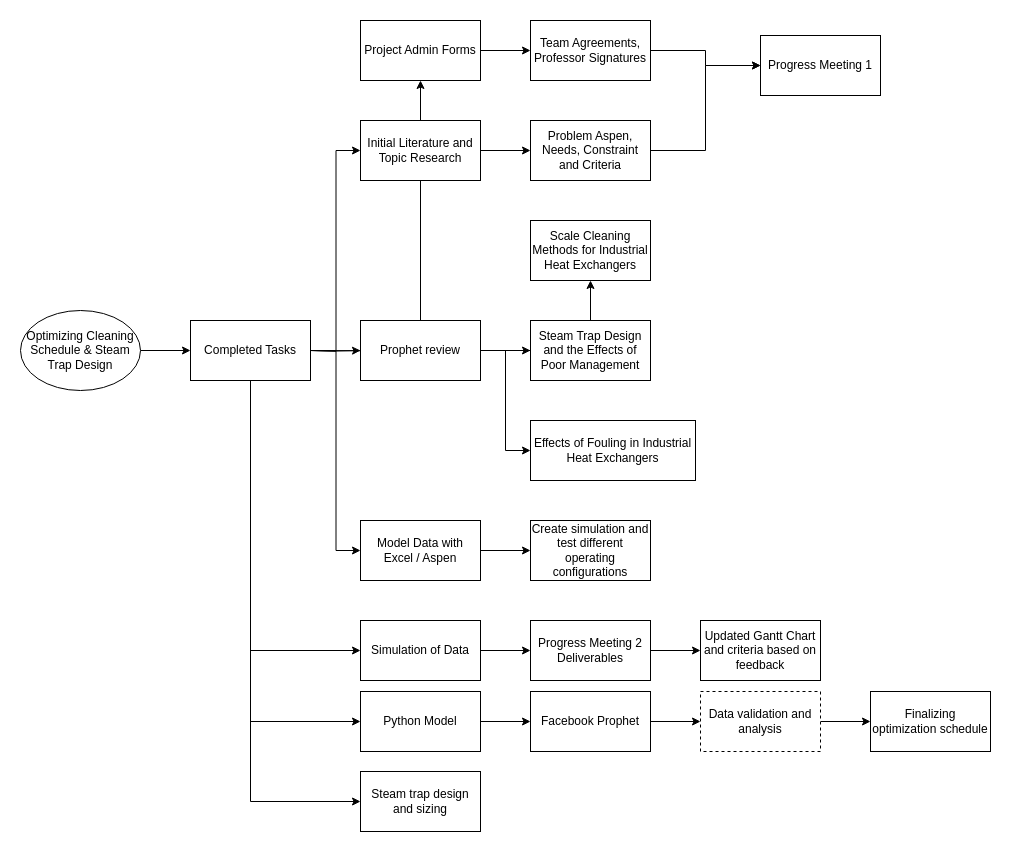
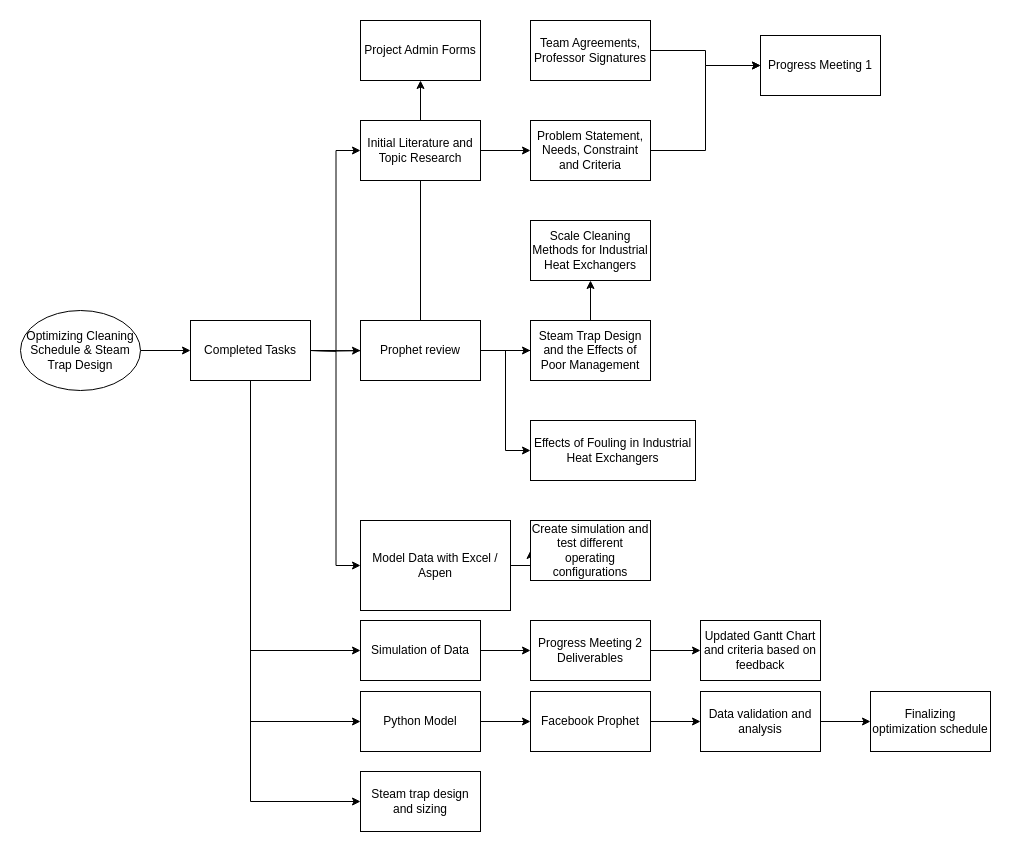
edge "Project Admin Forms" -> "Team Agreements, Professor Signatures": removed
node "Problem Aspen, Needs, Constraint and Criteria": label "Problem Aspen, Needs, Constraint and Criteria" -> "Problem Statement, Needs, Constraint and Criteria"
node "Model Data with Excel / Aspen": size 120x60 -> 150x90
node "Data validation and analysis": style dashed -> solid
